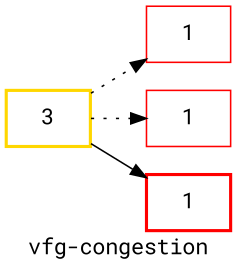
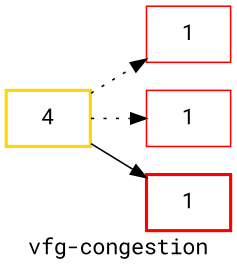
node "3": label "3" -> "4"
